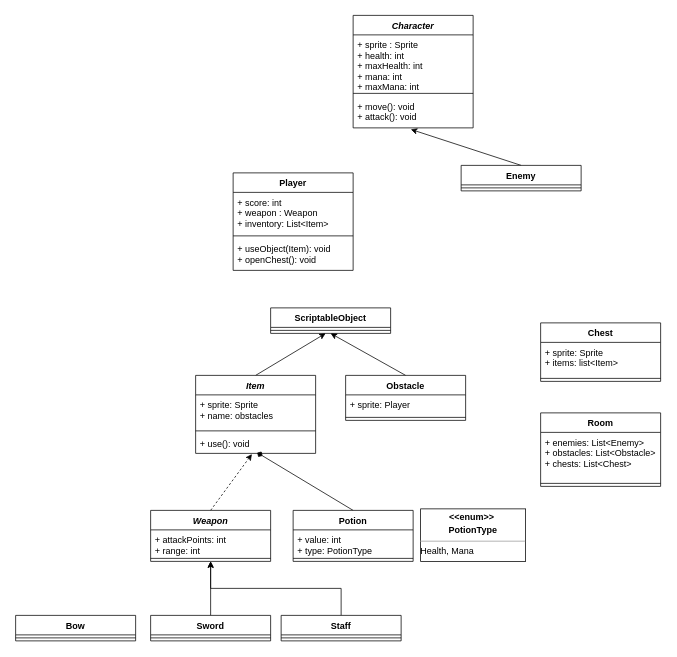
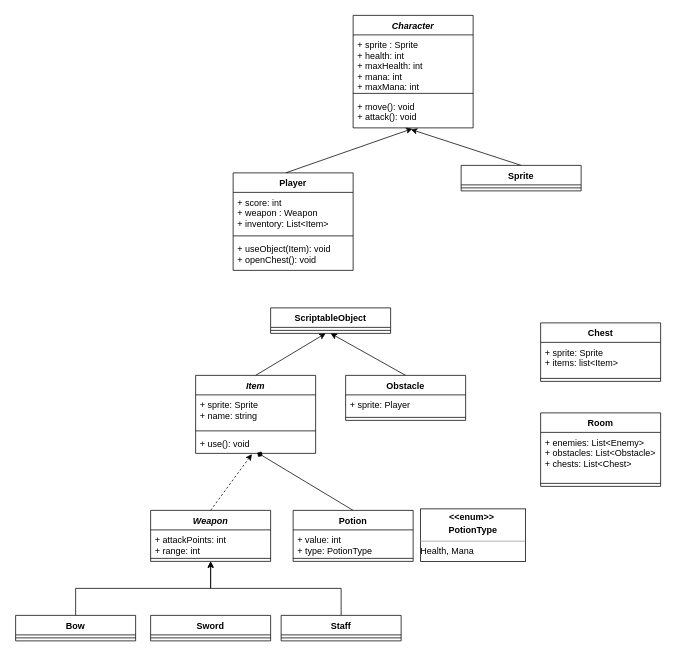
edge "Player" -> "+ move(): void + attack(): void": added
node "Enemy": label "Enemy" -> "Sprite"
node "+ sprite: Sprite + name: obstacles": label "+ sprite: Sprite + name: obstacles" -> "+ sprite: Sprite + name: string"
edge "Bow" -> "Weapon": added
edge "Sword" -> "Weapon": removed
